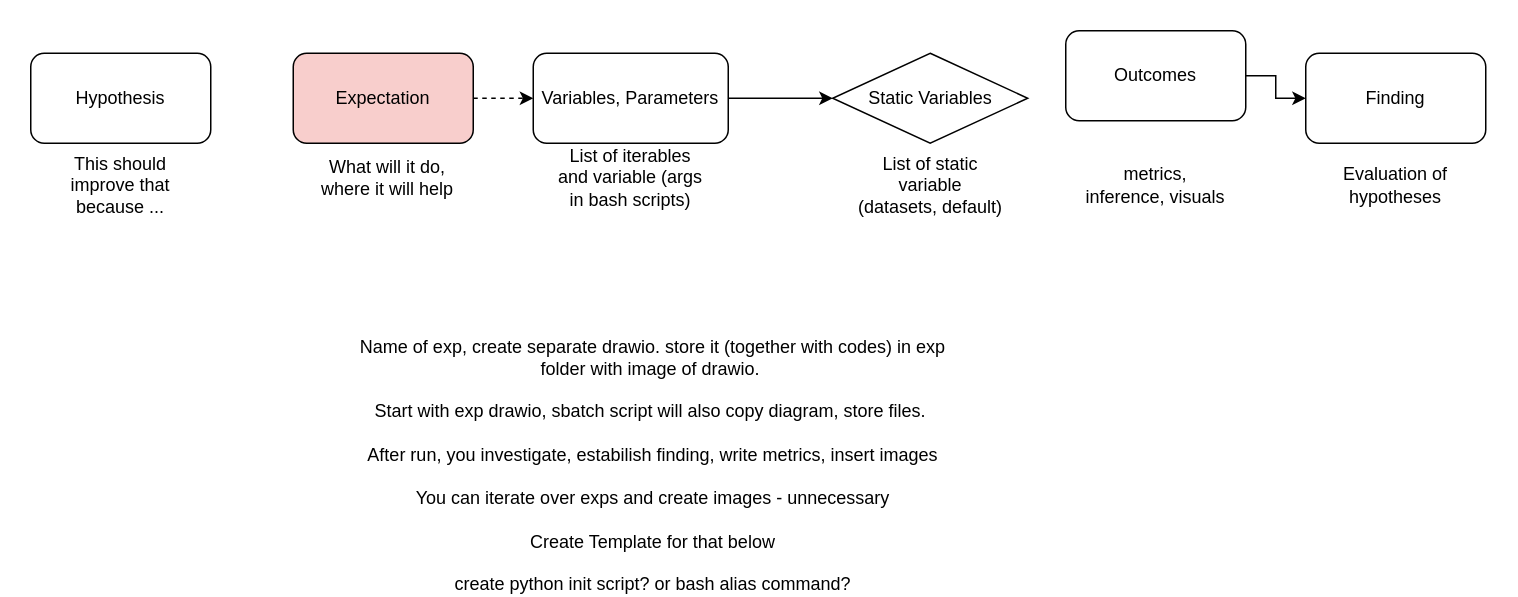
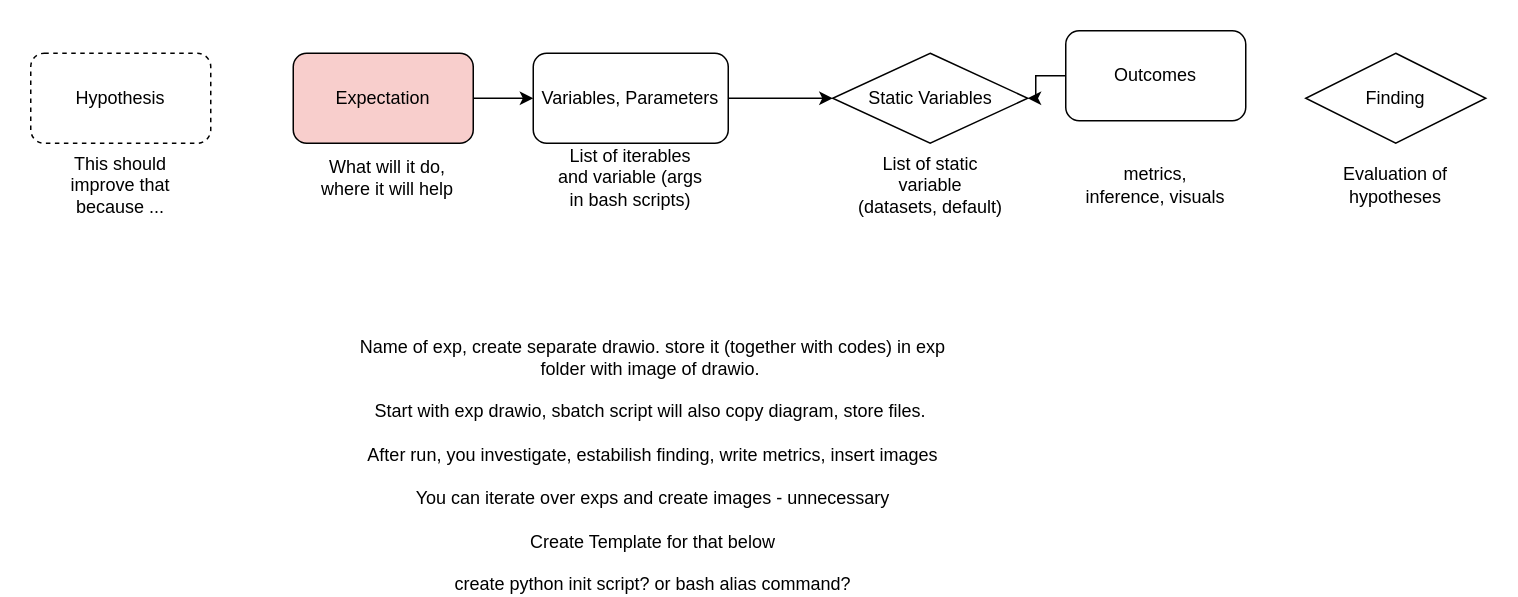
edge "Outcomes" -> "Finding": now "Outcomes" -> "Static Variables"
node "Hypothesis": style solid -> dashed
edge "Expectation" -> "Variables, Parameters": style dashed -> solid
node "Finding": shape rounded rectangle -> diamond
